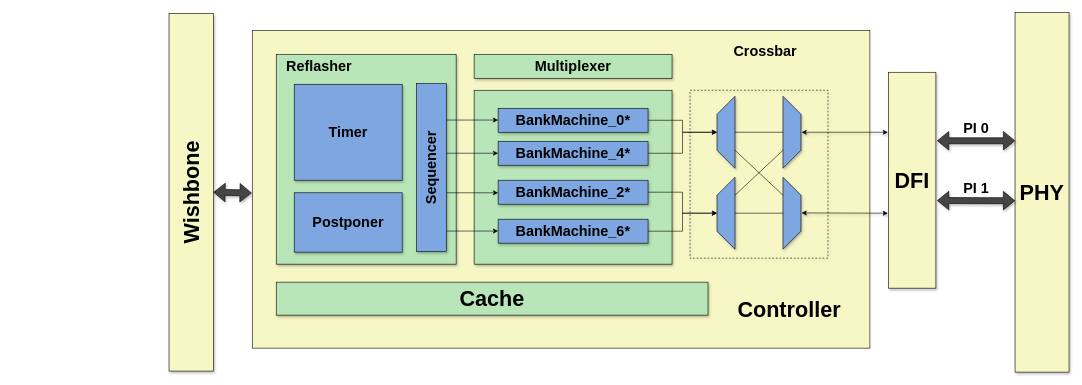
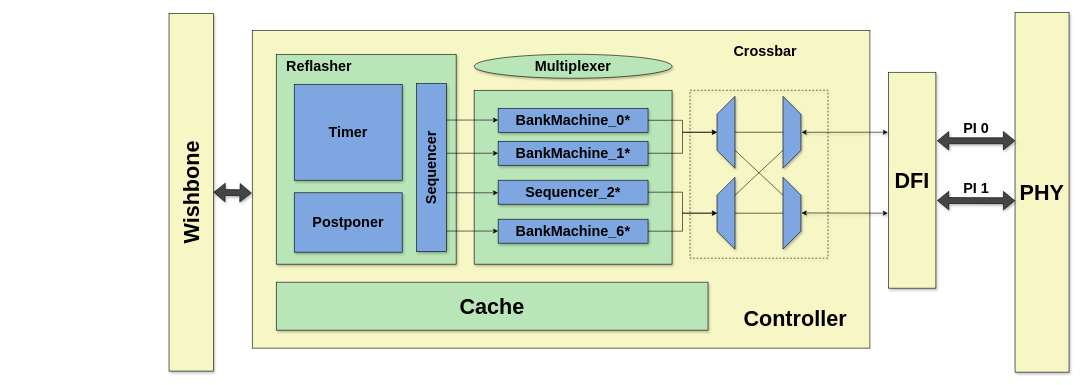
node "Multiplexer": shape rectangle -> ellipse
node "BankMachine_4*": label "BankMachine_4*" -> "BankMachine_1*"
node "BankMachine_2*": label "BankMachine_2*" -> "Sequencer_2*"
node "Cache": size 432x33 -> 432x48
node "Controller": moved (789, 309) -> (795, 318)
